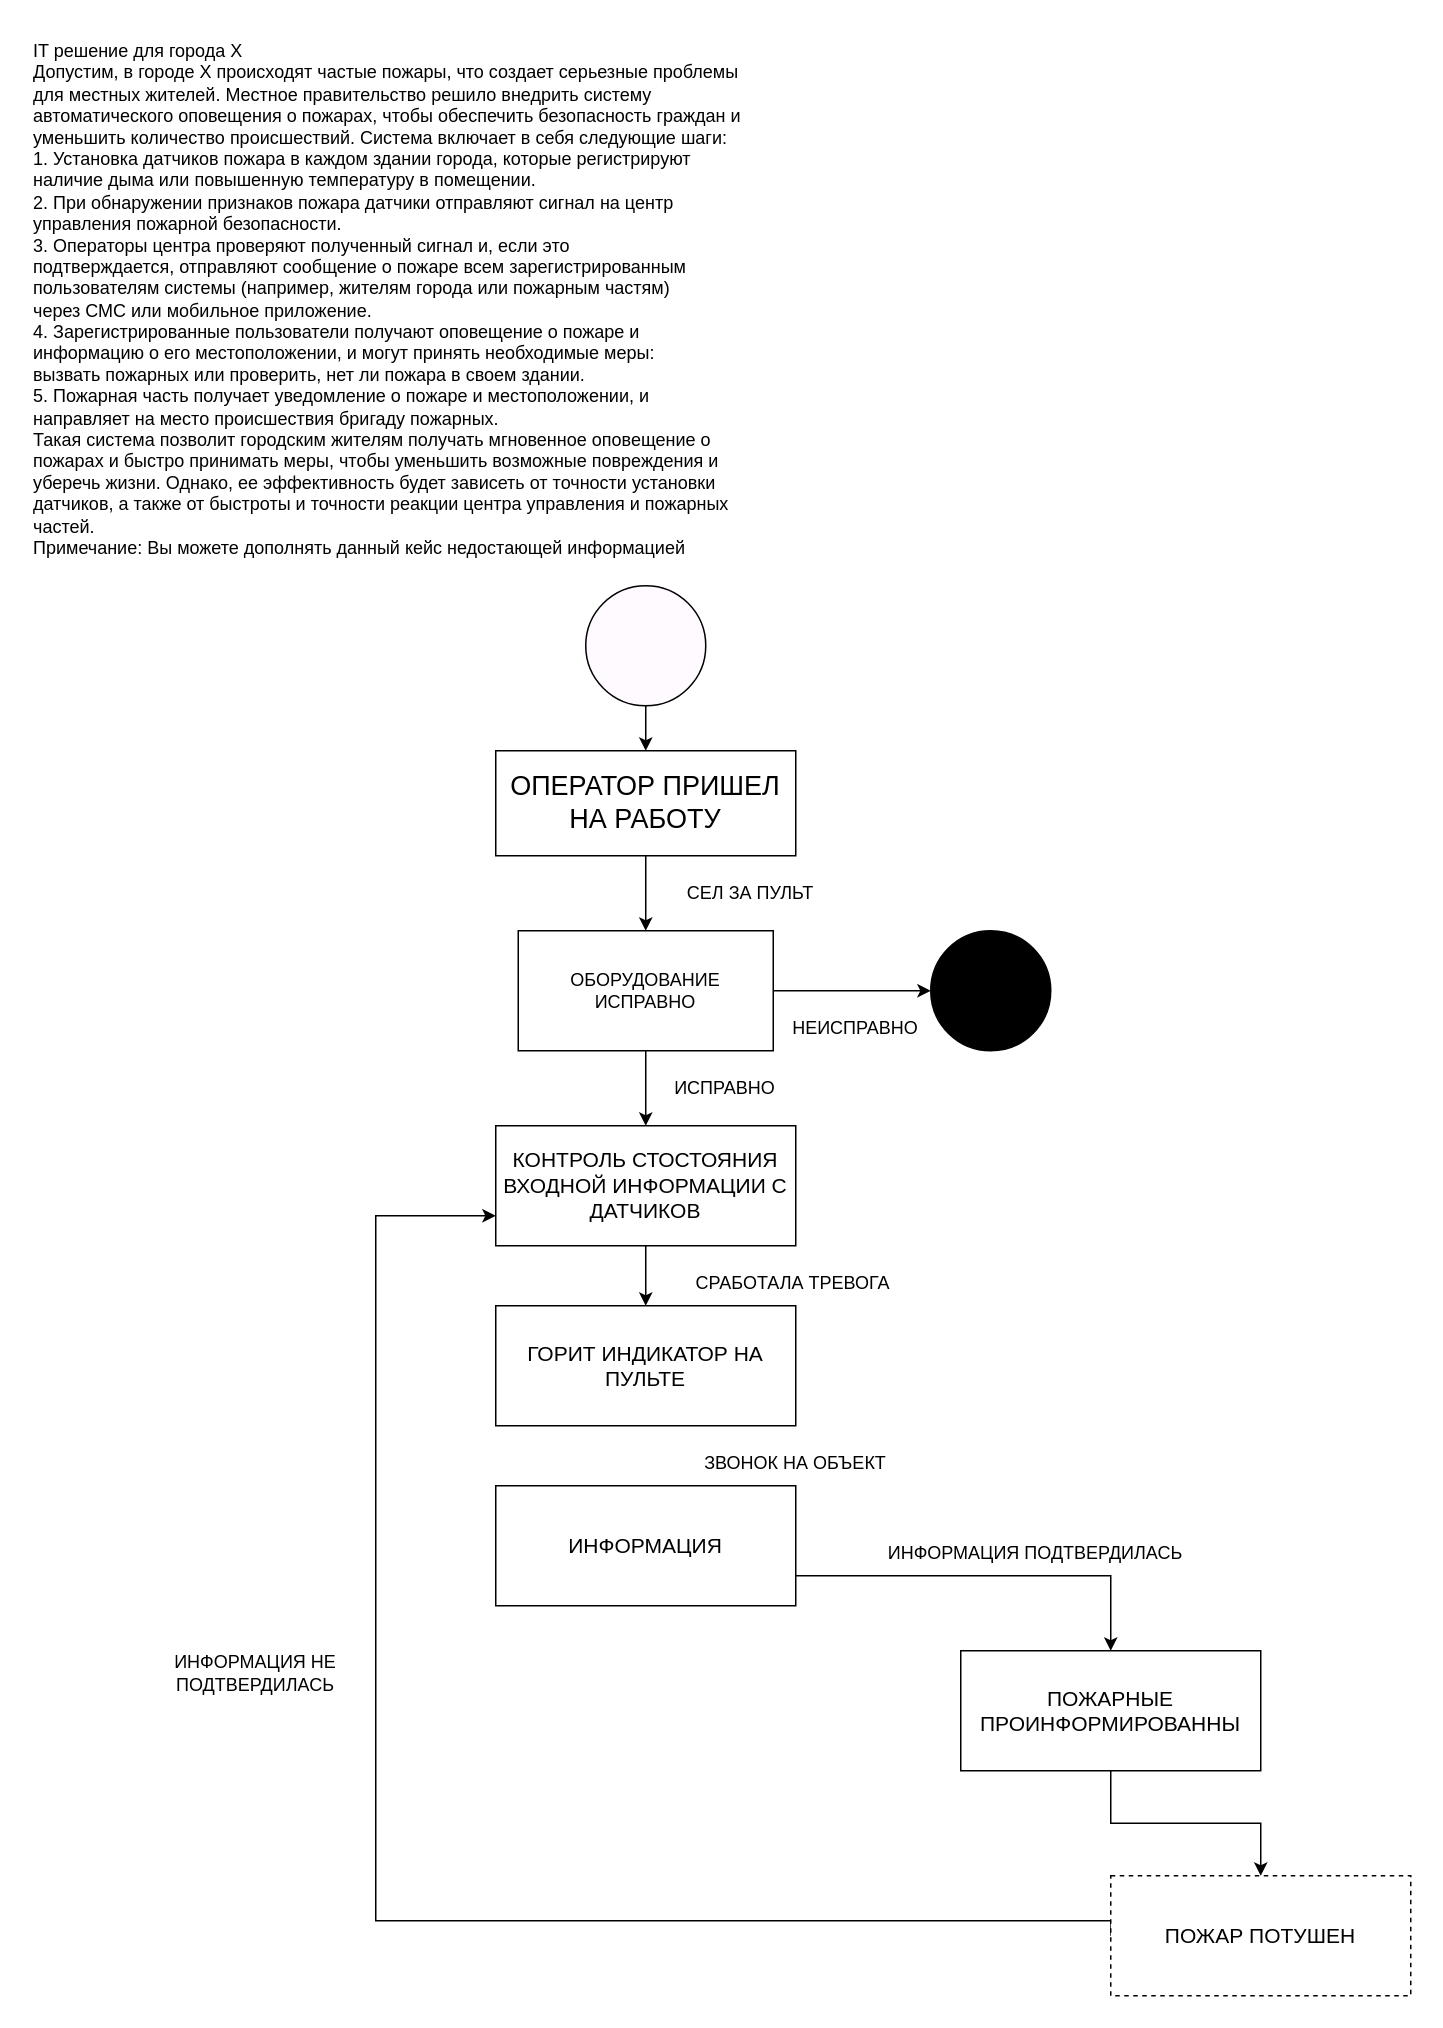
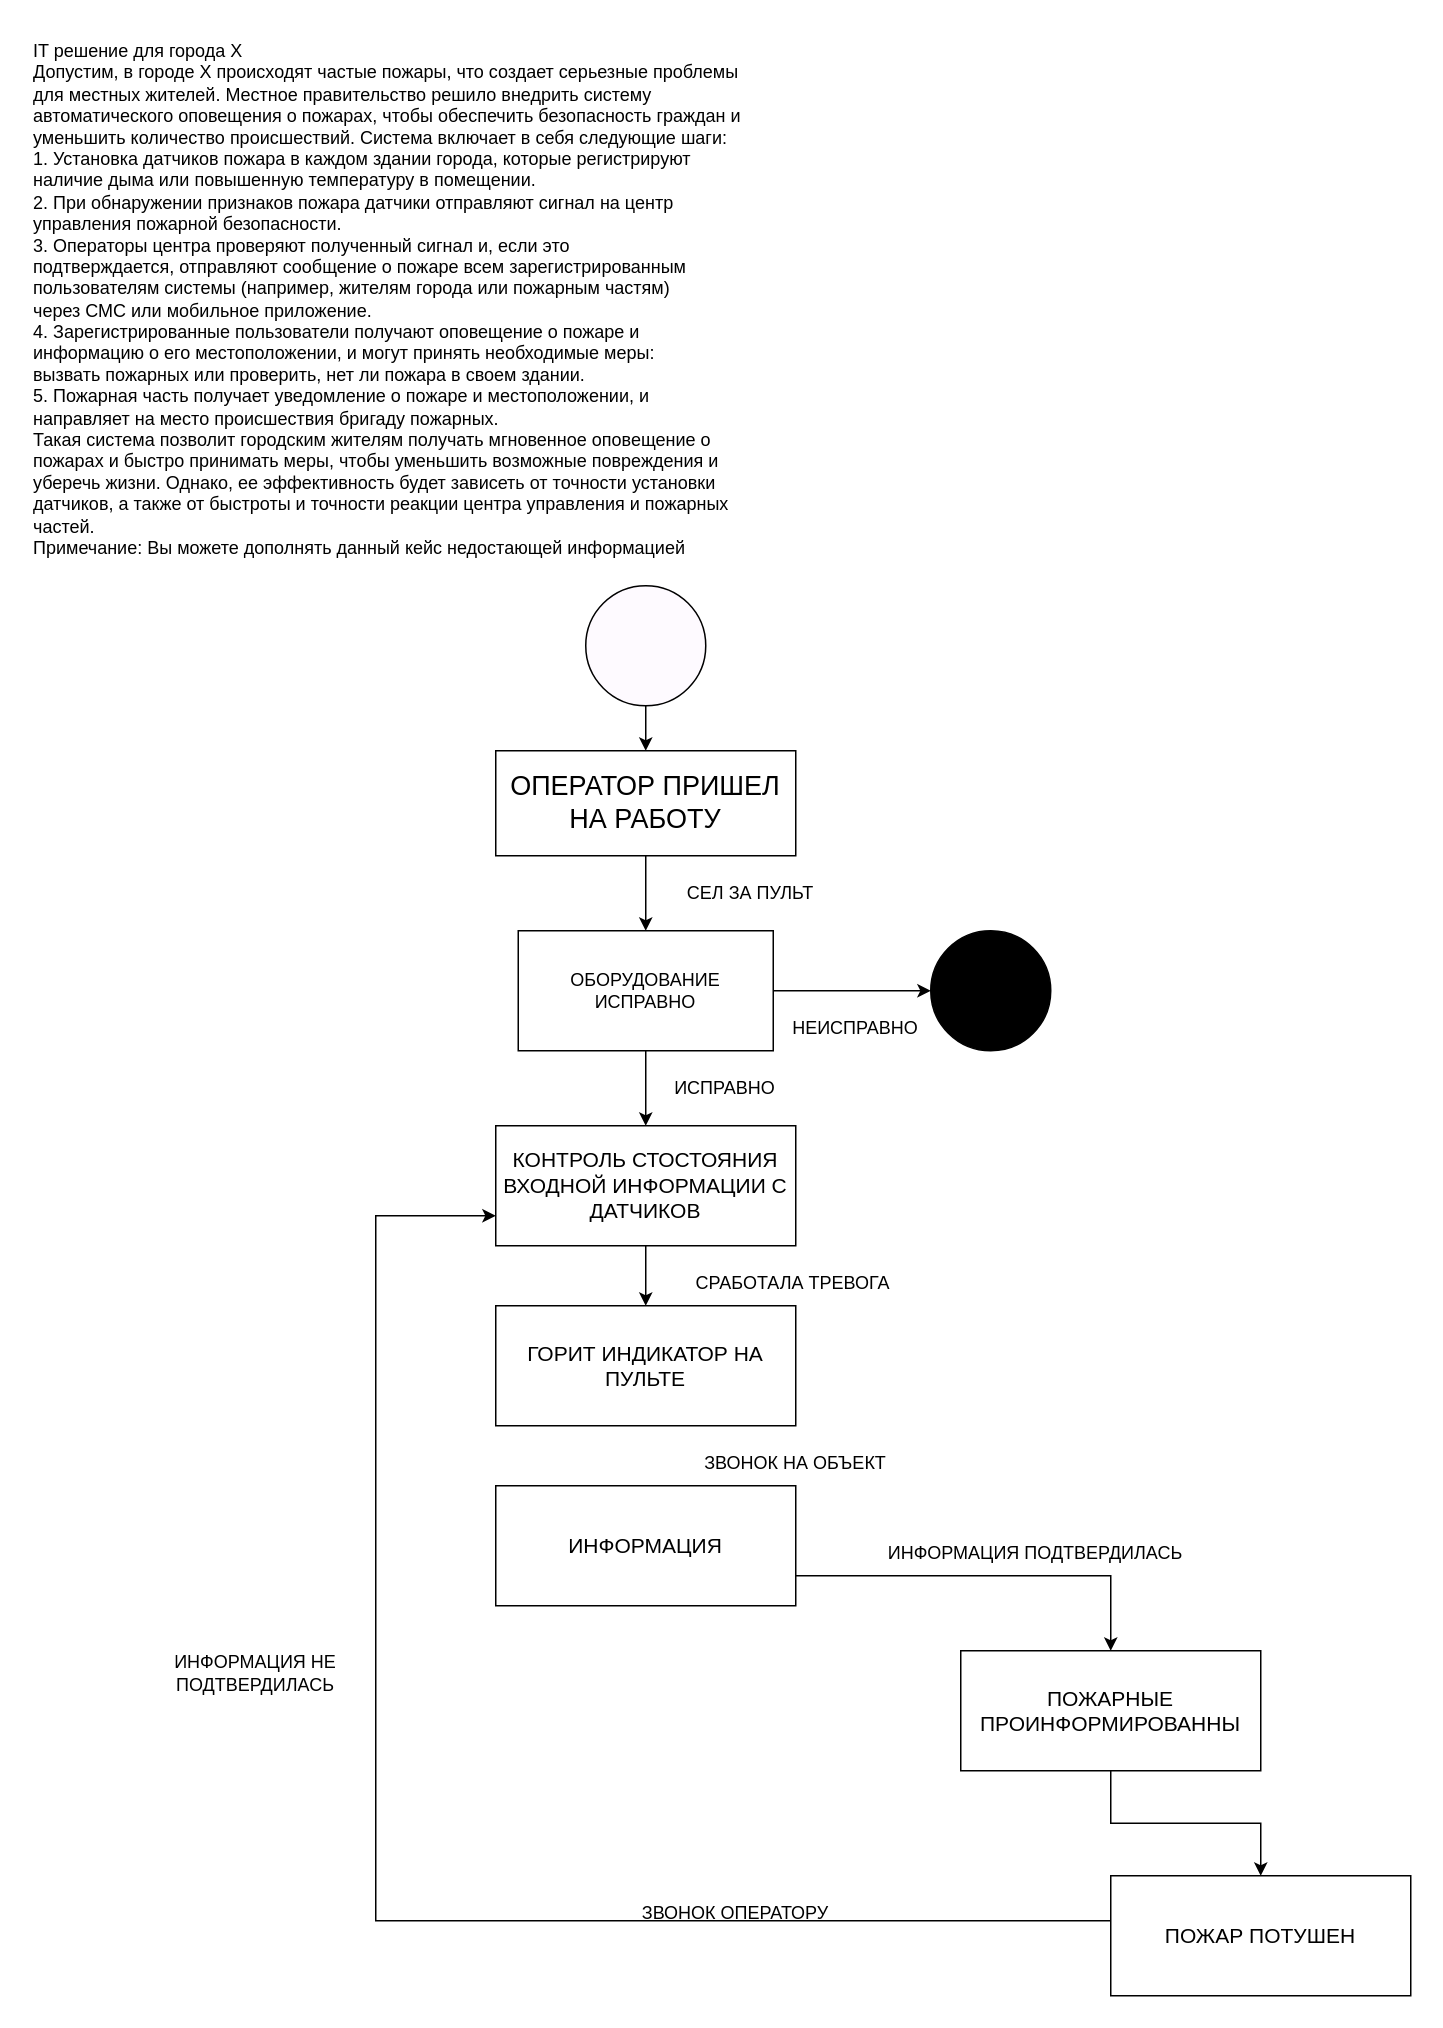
node "ЗВОНОК ОПЕРАТОРУ": added
node "ПОЖАР ПОТУШЕН": style dashed -> solid
